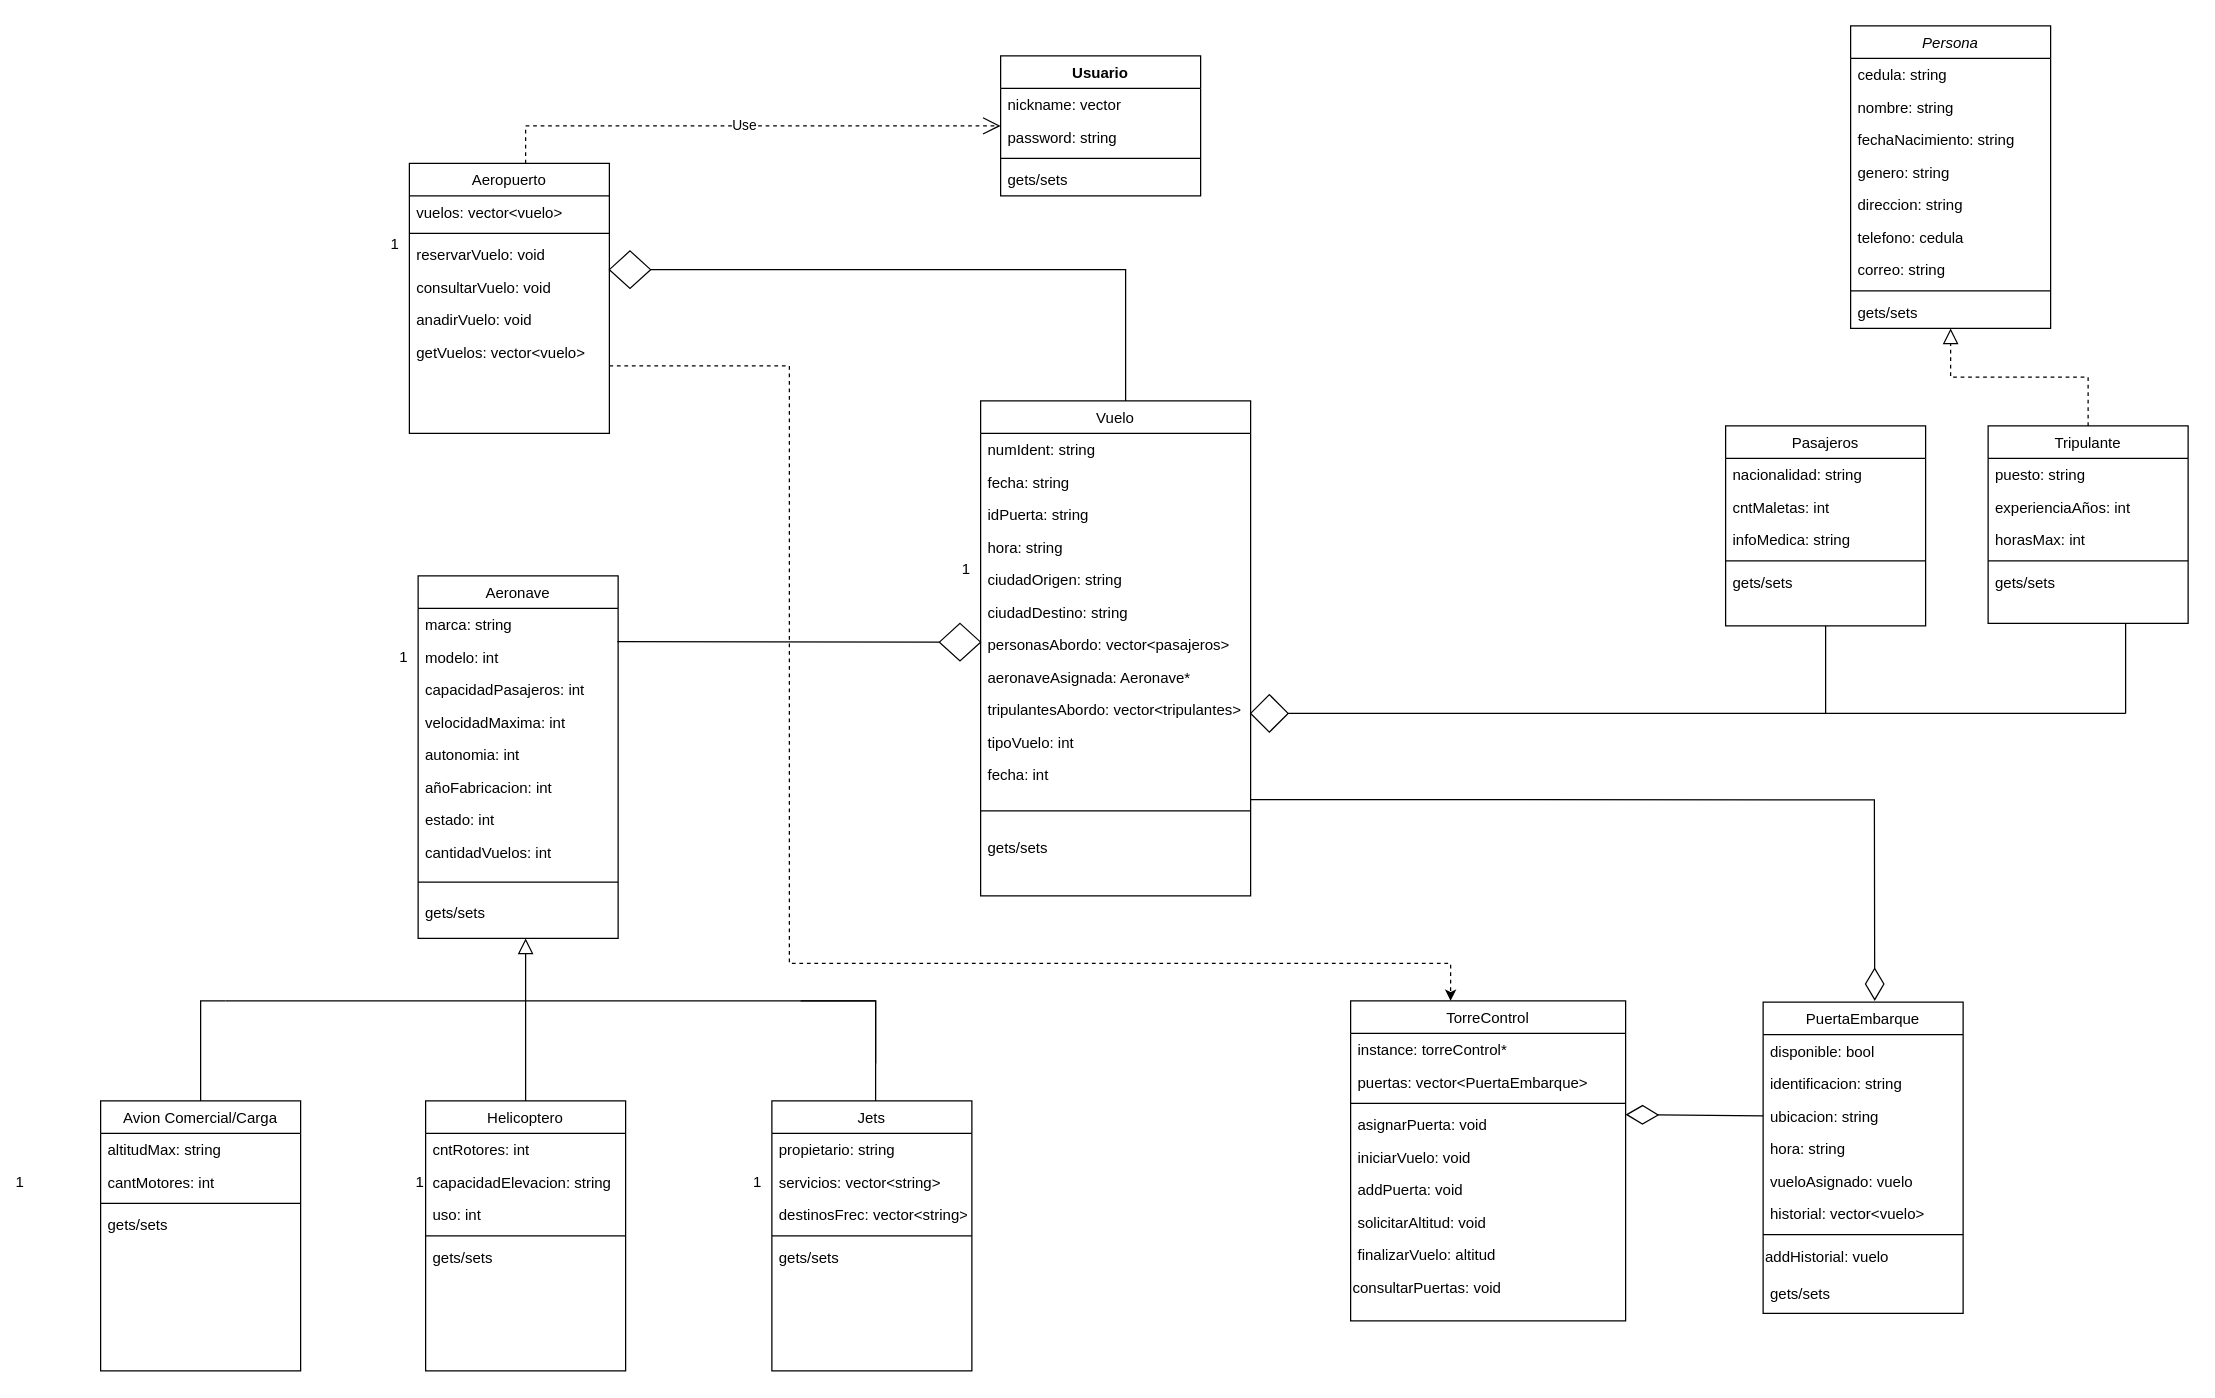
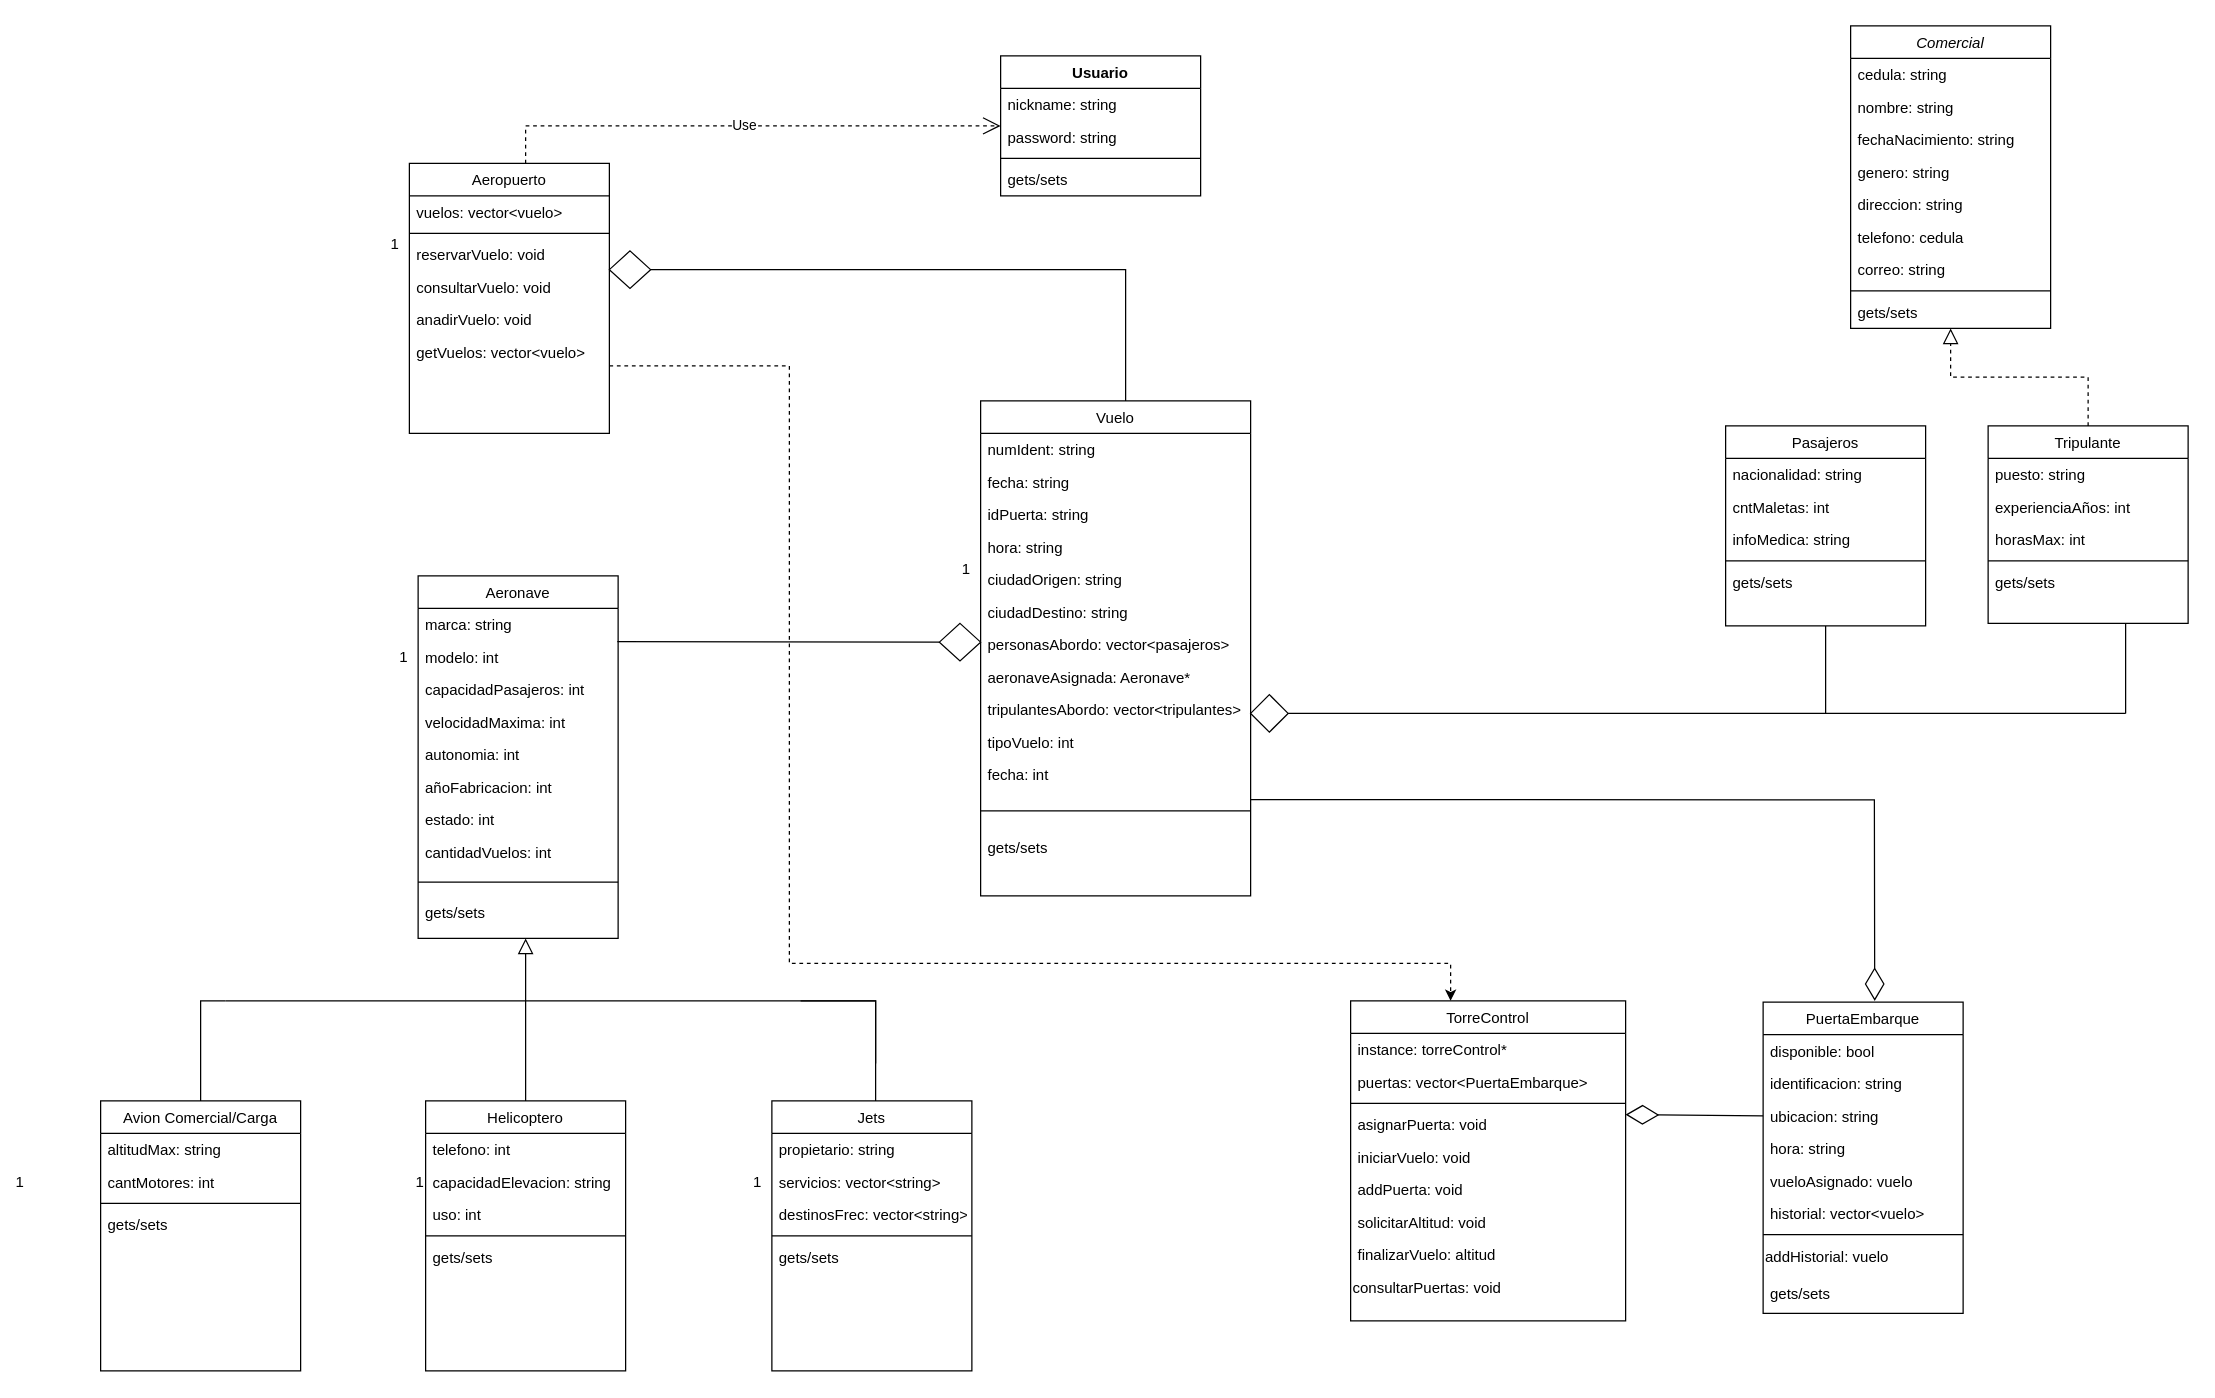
node "Persona": label "Persona" -> "Comercial"
node "nickname: vector": label "nickname: vector" -> "nickname: string"
node "cntRotores: int": label "cntRotores: int" -> "telefono: int"
